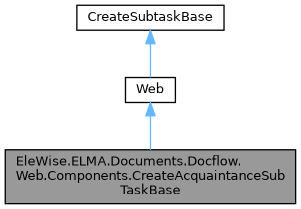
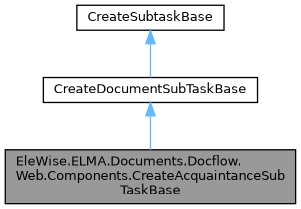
node "Web": label "Web" -> "CreateDocumentSubTaskBase"
